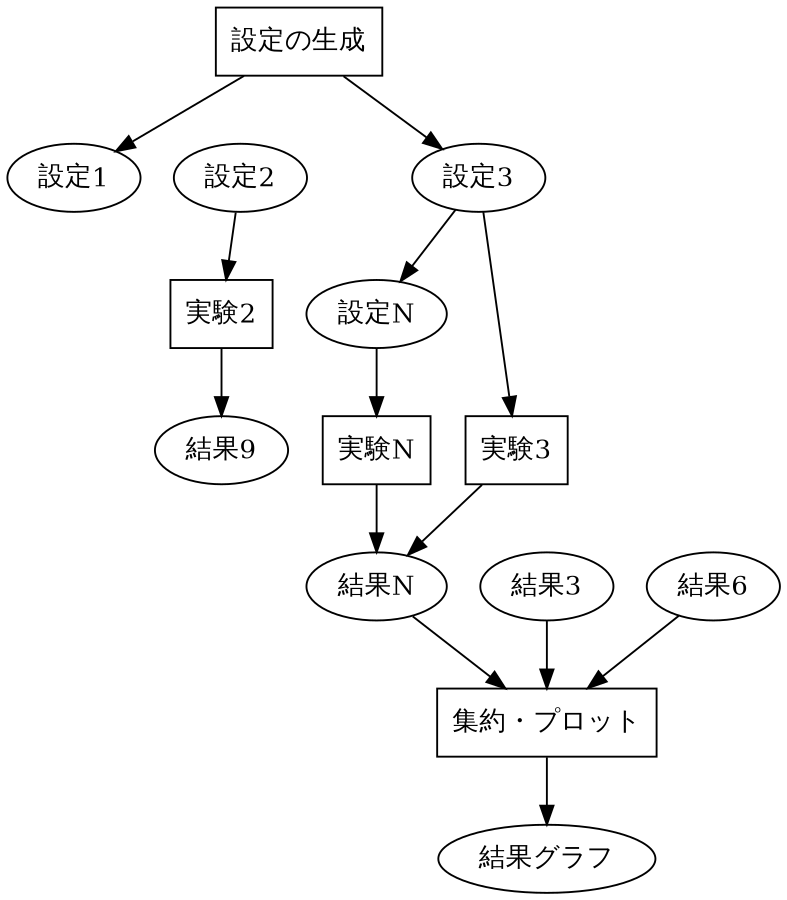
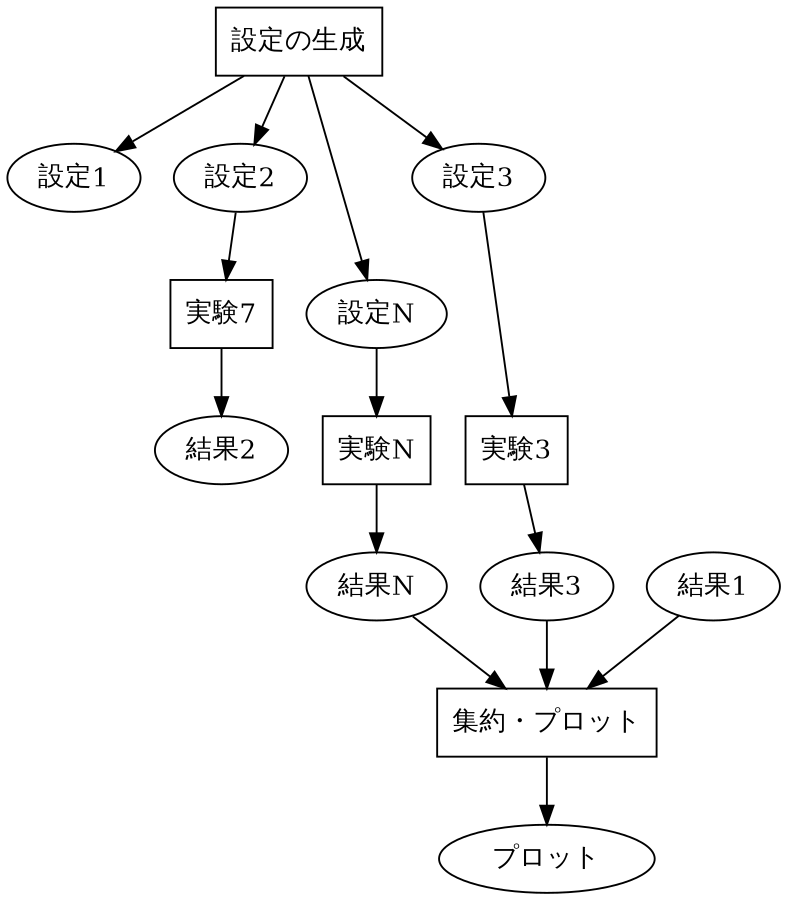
edge "設定の生成" -> "設定2": added
edge "設定3" -> "設定N": now "設定の生成" -> "設定N"
node "実験2": label "実験2" -> "実験7"
node "結果9": label "結果9" -> "結果2"
edge "実験3" -> "結果N": now "実験3" -> "結果3"
node "結果6": label "結果6" -> "結果1"
node "結果グラフ": label "結果グラフ" -> "プロット"
